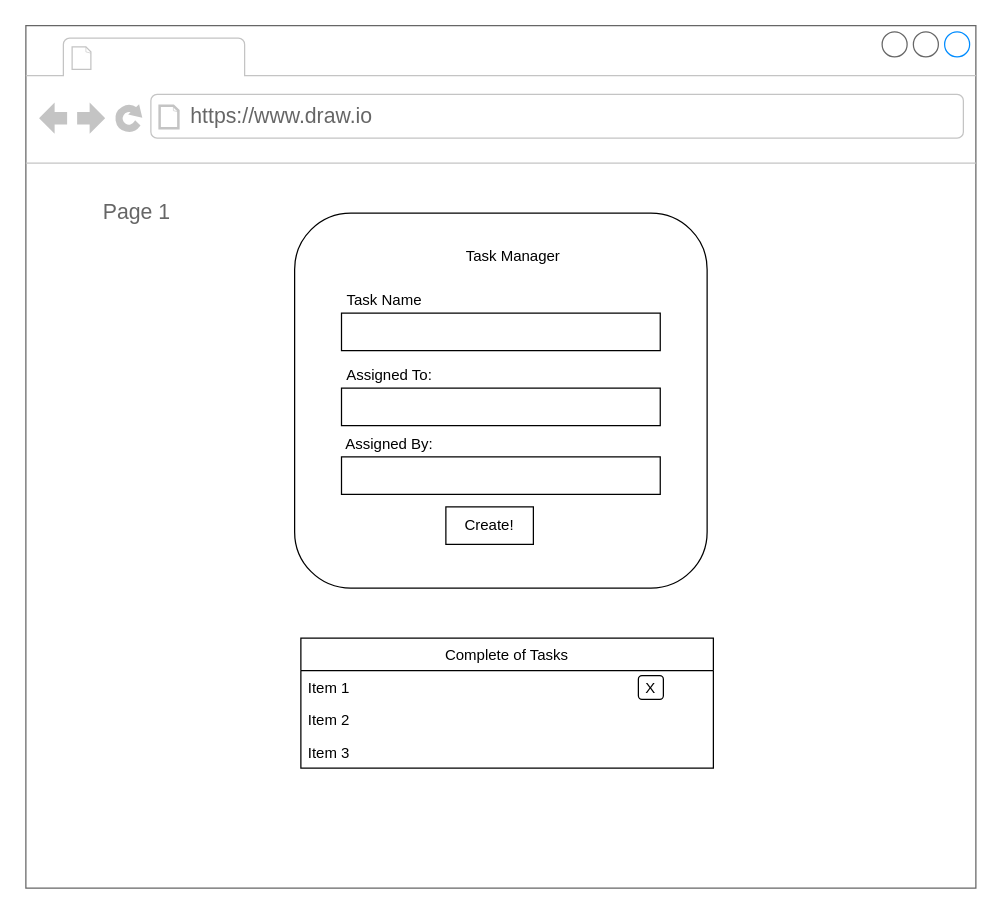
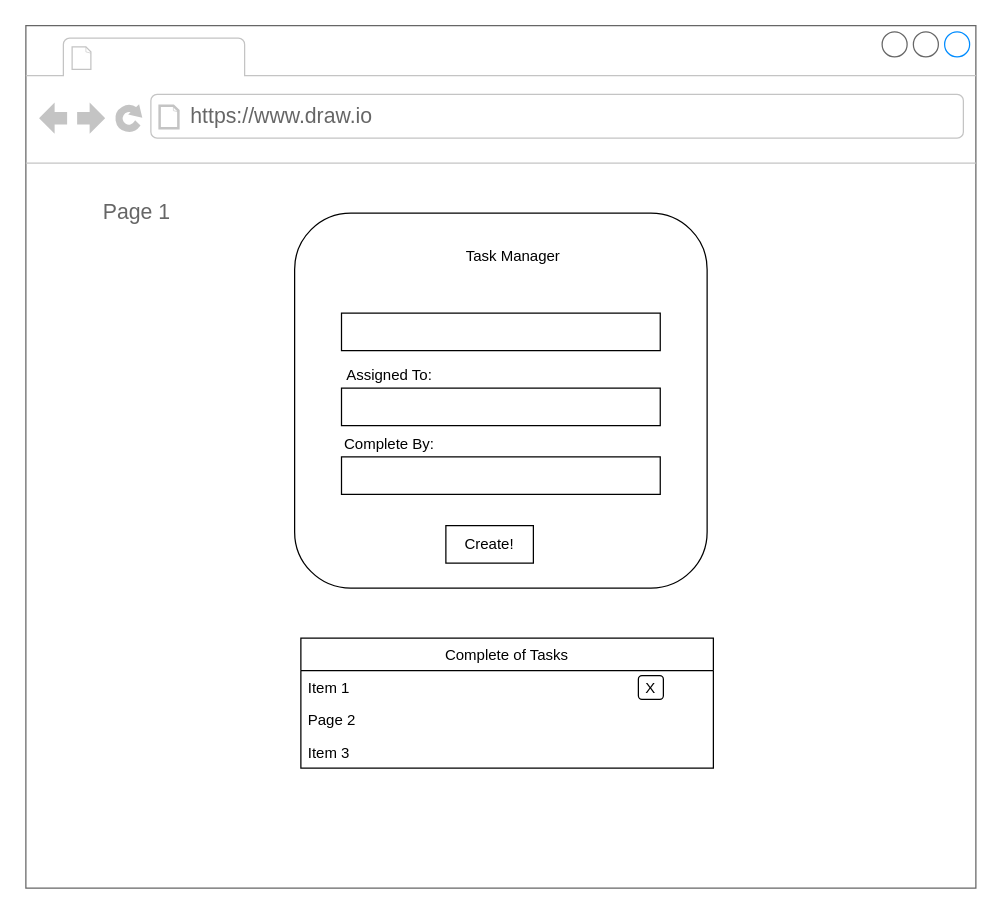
node "Task Name": removed
node "Assigned By:": label "Assigned By:" -> "Complete By:"
node "Create!": moved (489, 526) -> (489, 544)
node "Item 2": label "Item 2" -> "Page 2"
